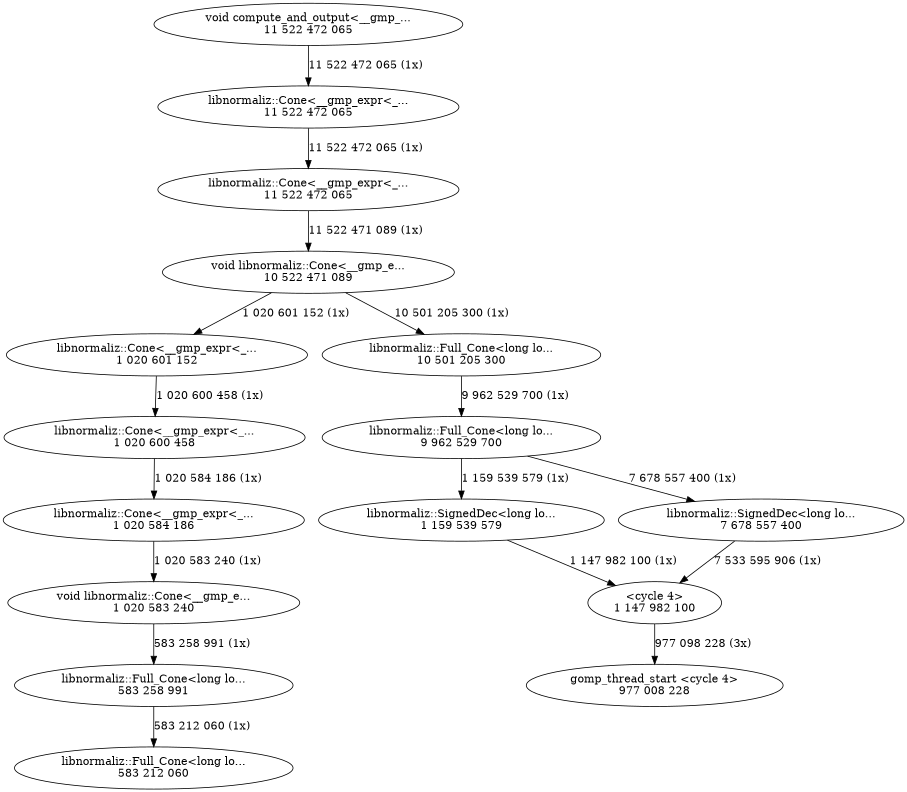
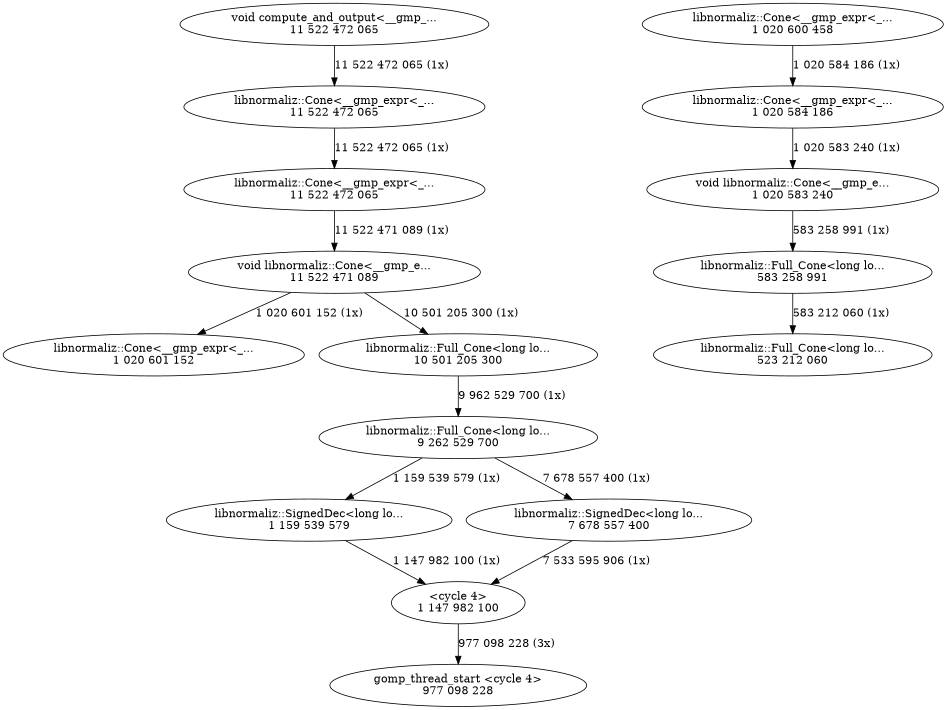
node "void libnormaliz::Cone<__gmp_e... 10 522 471 089": label "void libnormaliz::Cone<__gmp_e... 10 522 471 089" -> "void libnormaliz::Cone<__gmp_e... 11 522 471 089"
edge "libnormaliz::Cone<__gmp_expr<_... 1 020 601 152" -> "libnormaliz::Cone<__gmp_expr<_... 1 020 600 458": removed, label "1 020 600 458 (1x)"
node "libnormaliz::Full_Cone<long lo... 9 962 529 700": label "libnormaliz::Full_Cone<long lo... 9 962 529 700" -> "libnormaliz::Full_Cone<long lo... 9 262 529 700"
node "gomp_thread_start <cycle 4> 977 008 228": label "gomp_thread_start <cycle 4> 977 008 228" -> "gomp_thread_start <cycle 4> 977 098 228"
node "libnormaliz::Full_Cone<long lo... 583 212 060": label "libnormaliz::Full_Cone<long lo... 583 212 060" -> "libnormaliz::Full_Cone<long lo... 523 212 060"
